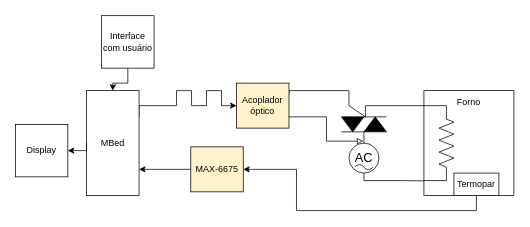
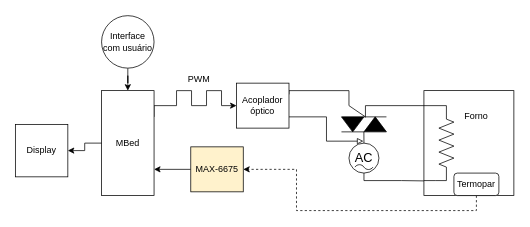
node "Interface com usuário": shape rectangle -> ellipse
node "PWM": added
node "Forno": moved (469, 102) -> (477, 117)
node "Acoplador óptico": fillcolor #fff2cc -> #ffffff
node "MBed": moved (113, 143) -> (128, 143)
node "Termopar": shape rectangle -> rounded rectangle
edge "Termopar" -> "MAX-6675": style solid -> dashed
